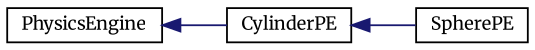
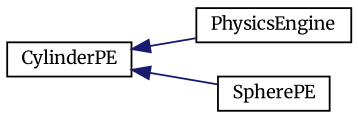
edge "CylinderPE" -> "PhysicsEngine": reversed
